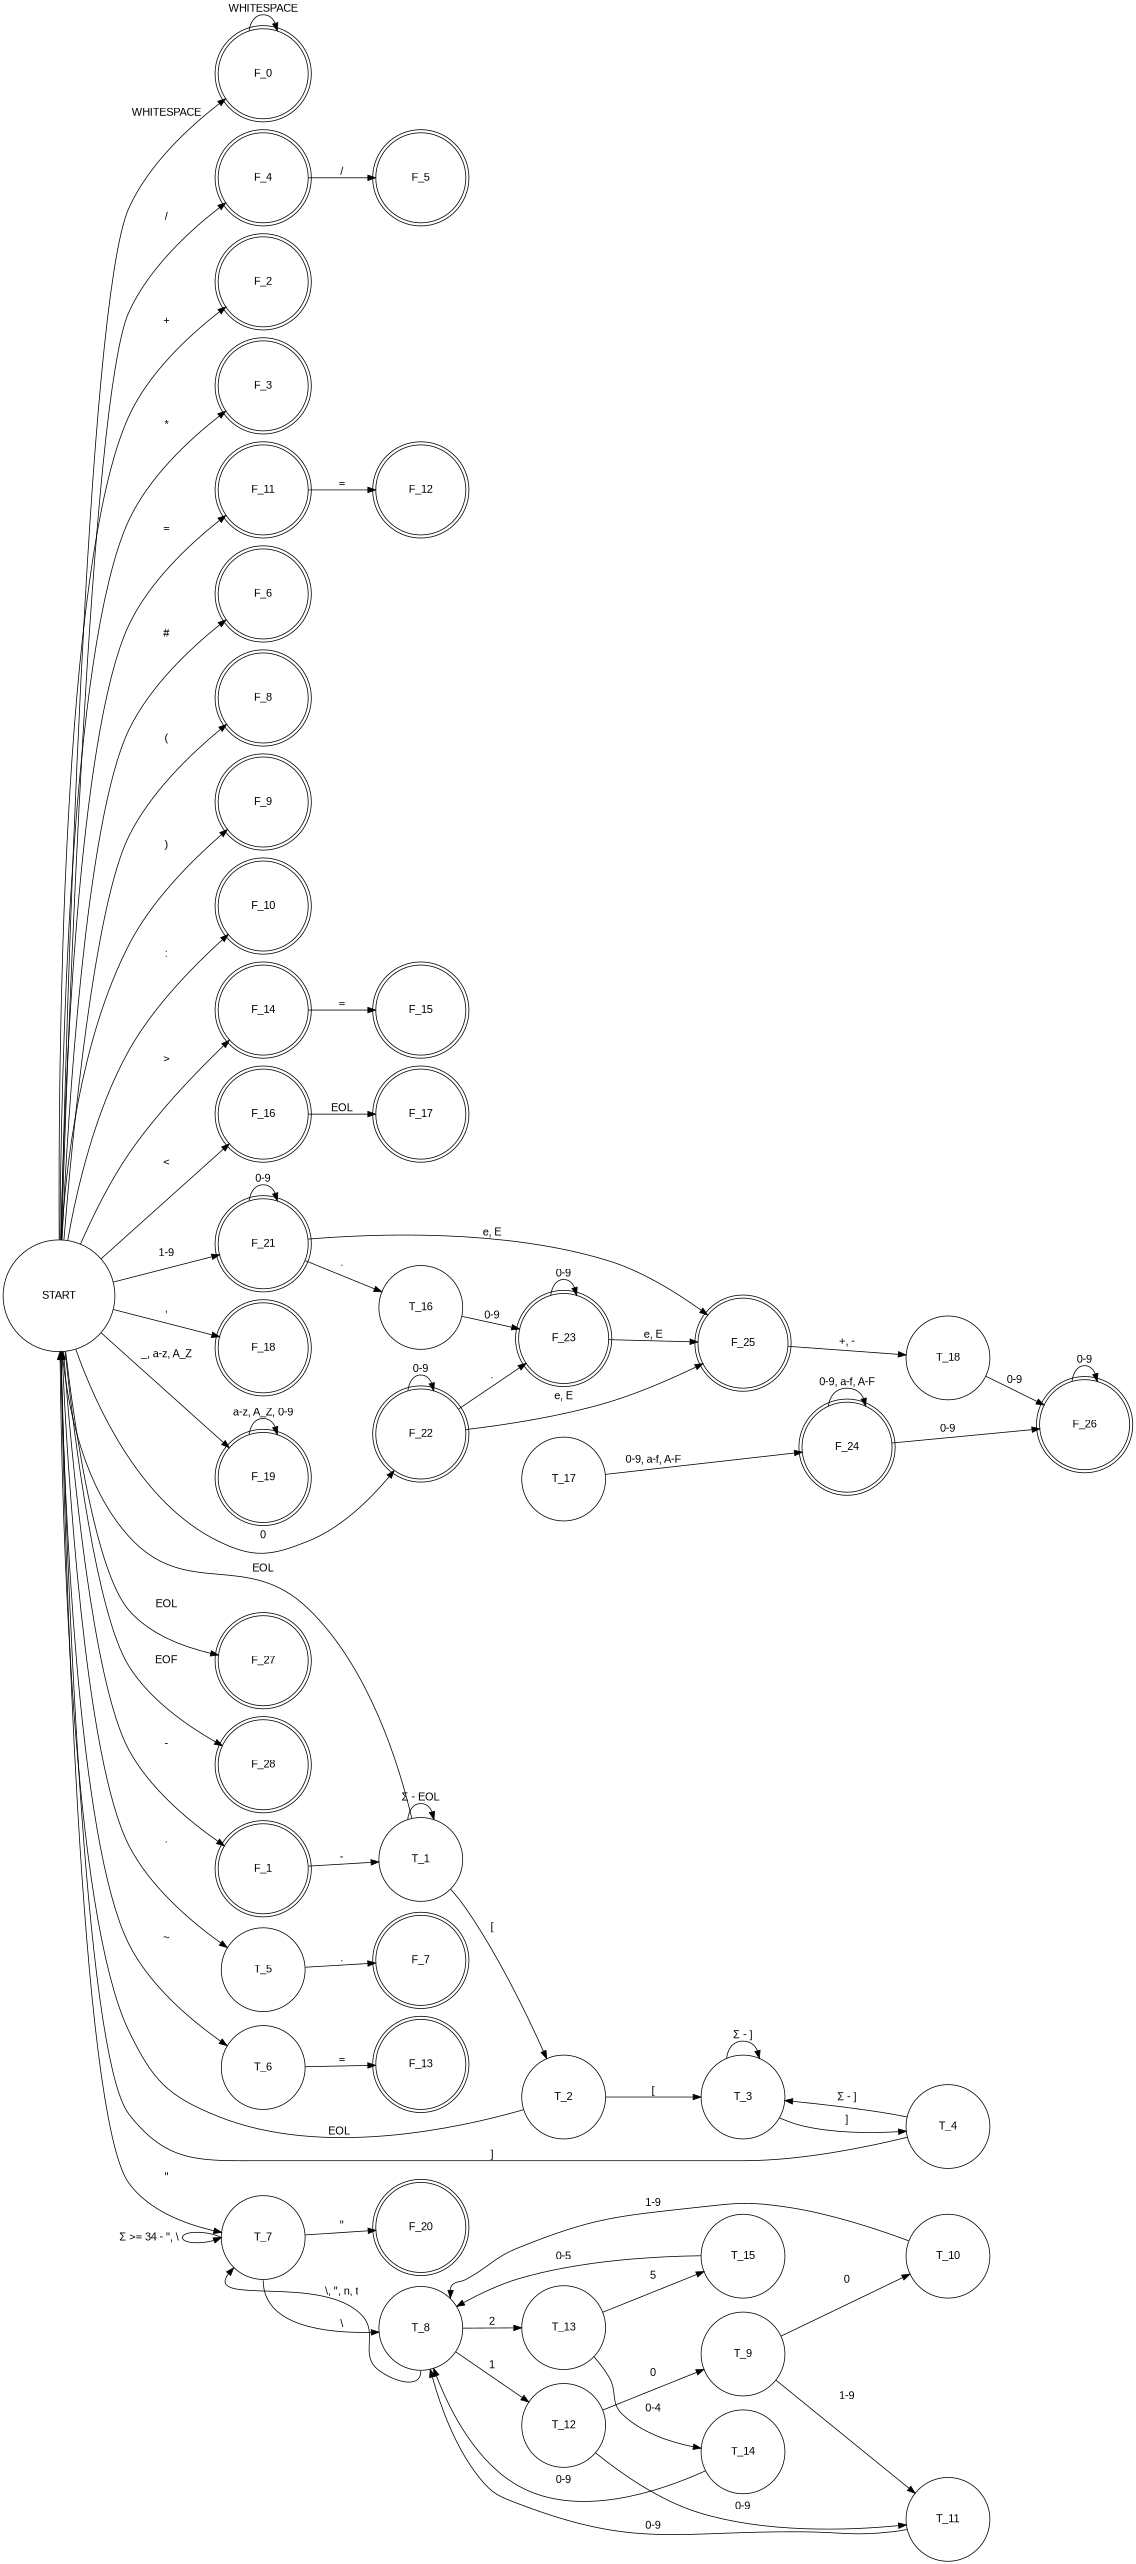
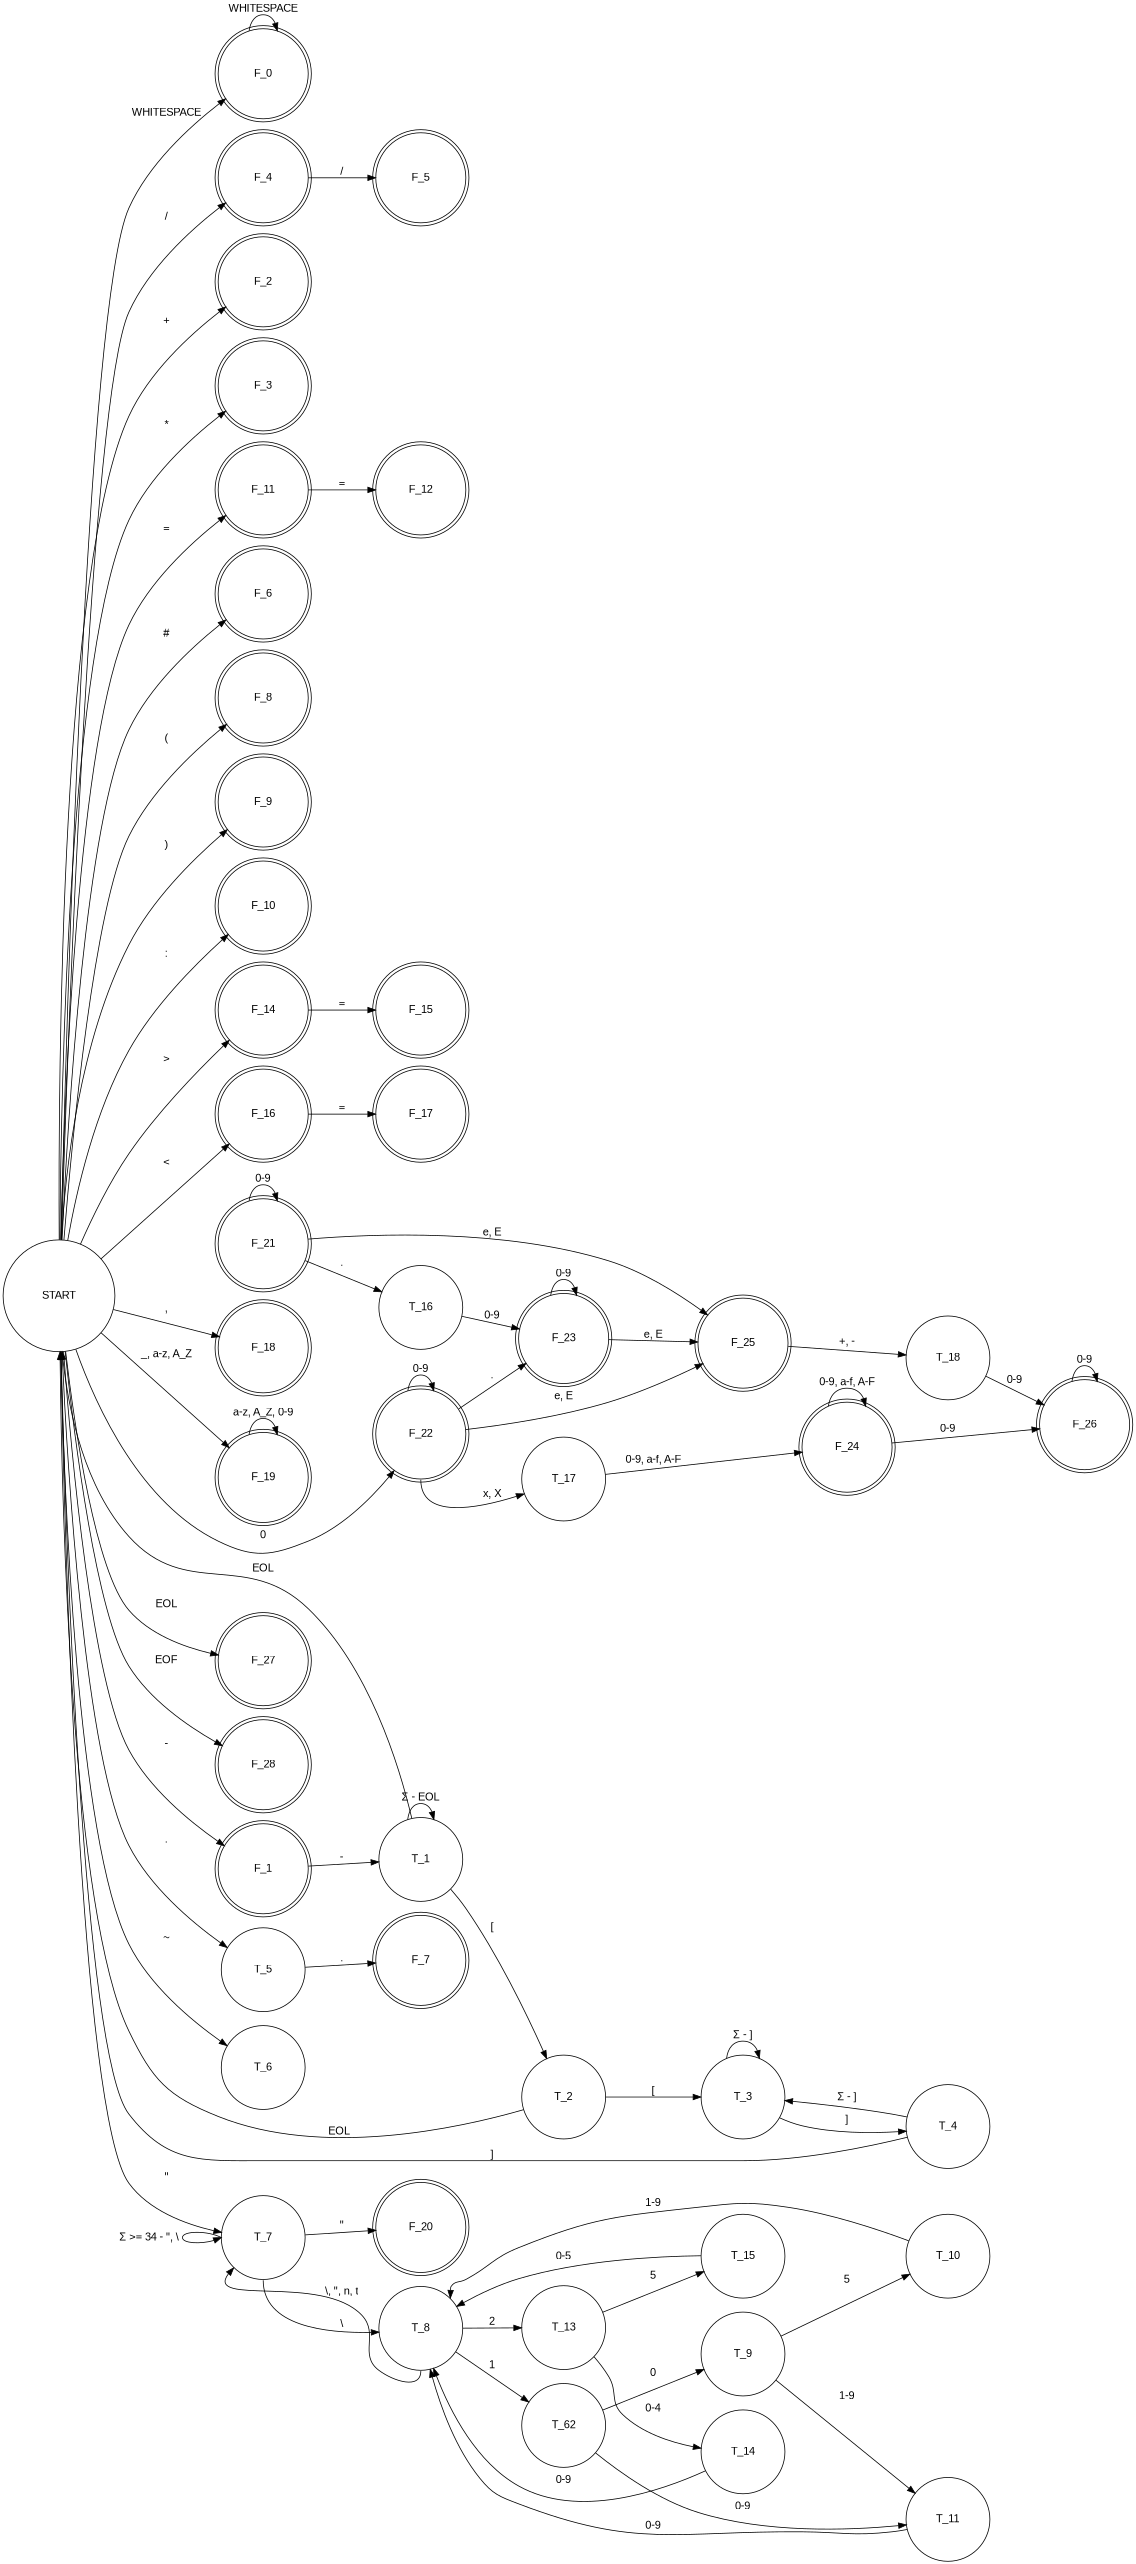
edge "F_16" -> "F_17": label " EOL " -> " = "
edge "START" -> "F_21": removed, label "1-9"
edge "F_22" -> "T_17": added, label "x, X"
node "F_13": removed
edge "T_9" -> "T_10": label " 0 " -> " 5 "
node "T_12": label "T_12" -> "T_62"
